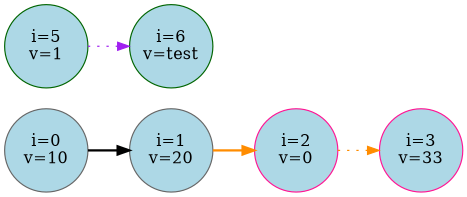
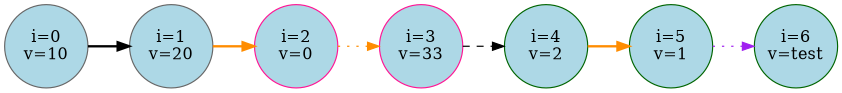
node "i=4 v=2": added
